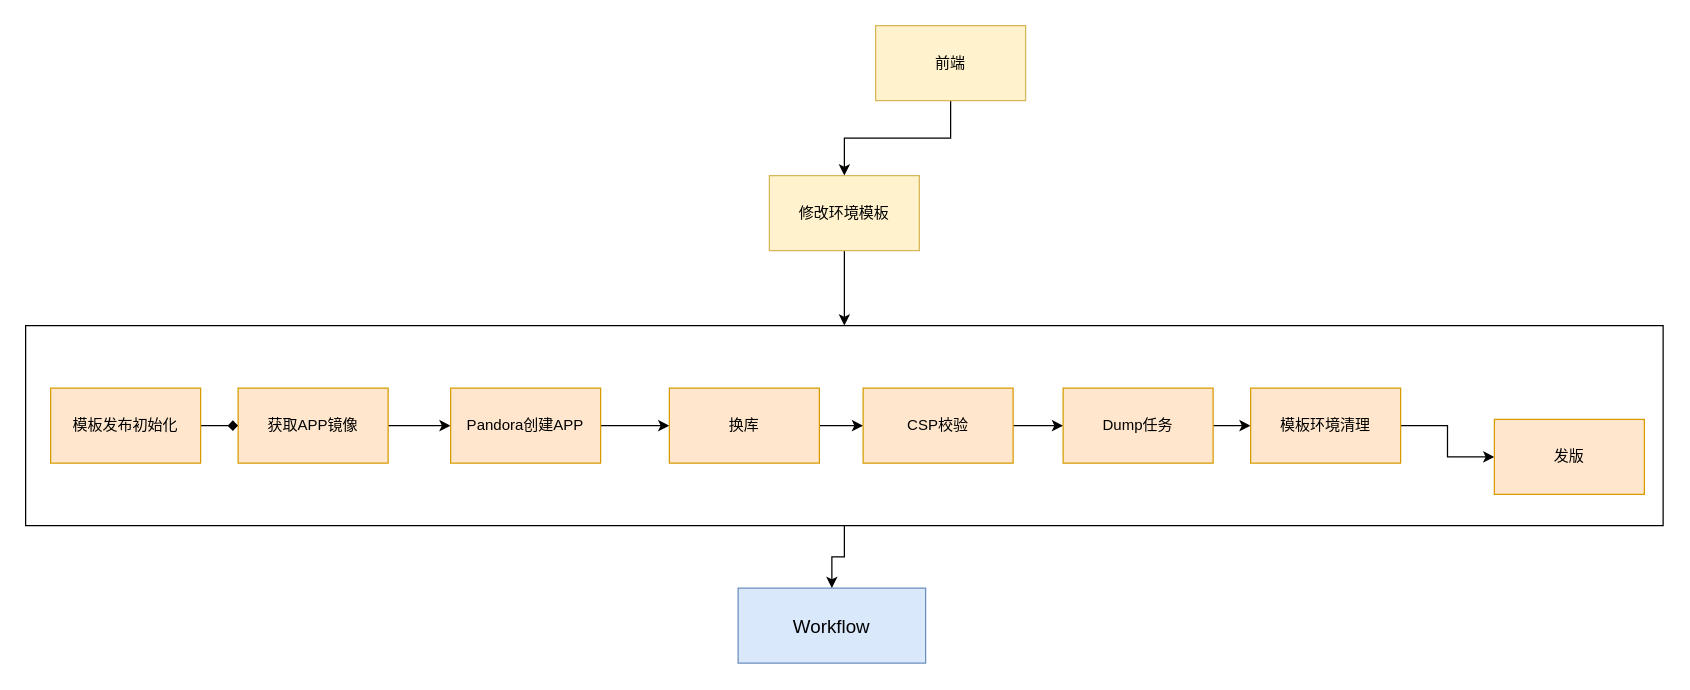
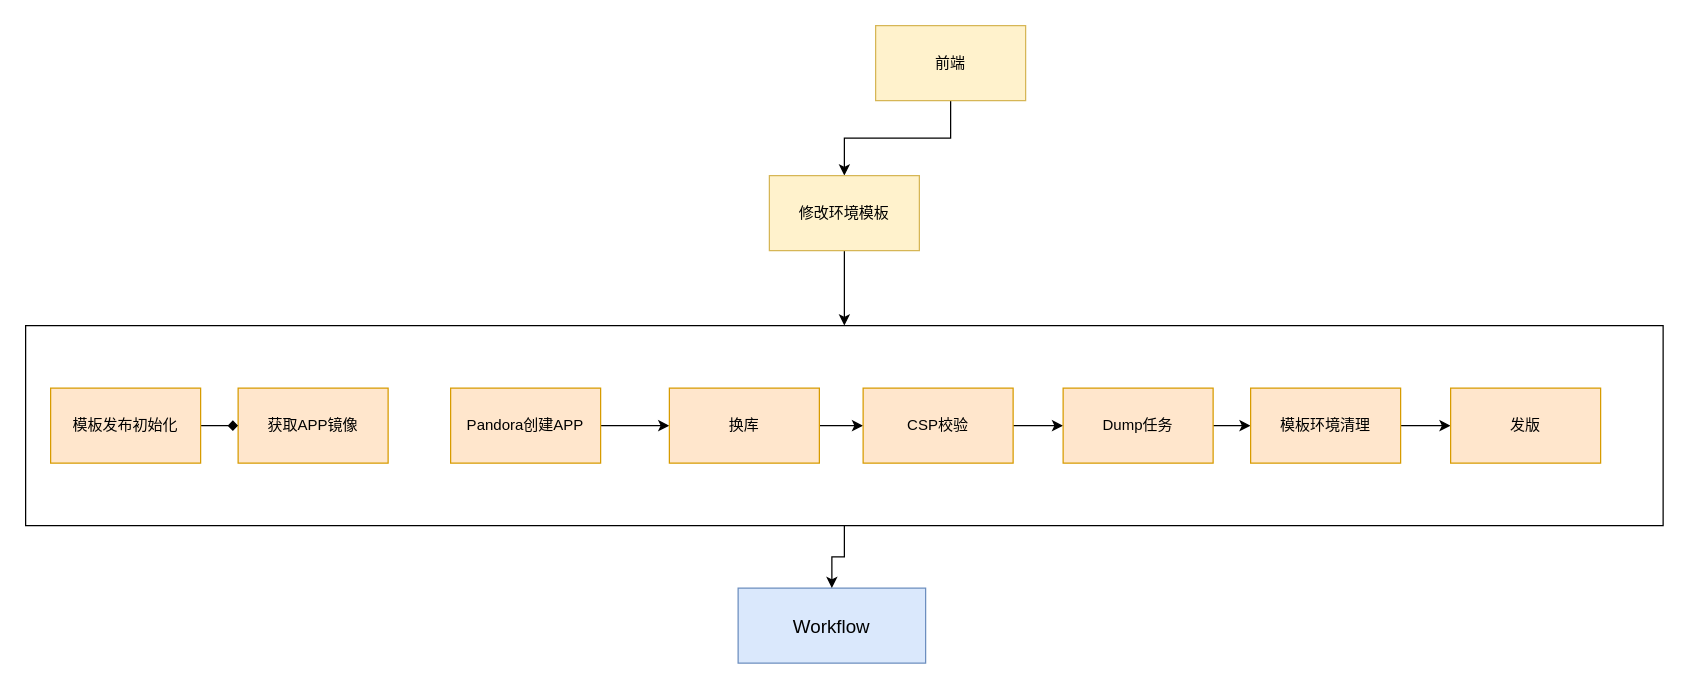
edge "获取APP镜像" -> "Pandora创建APP": removed
node "发版": moved (1569, 457) -> (1526, 426)
